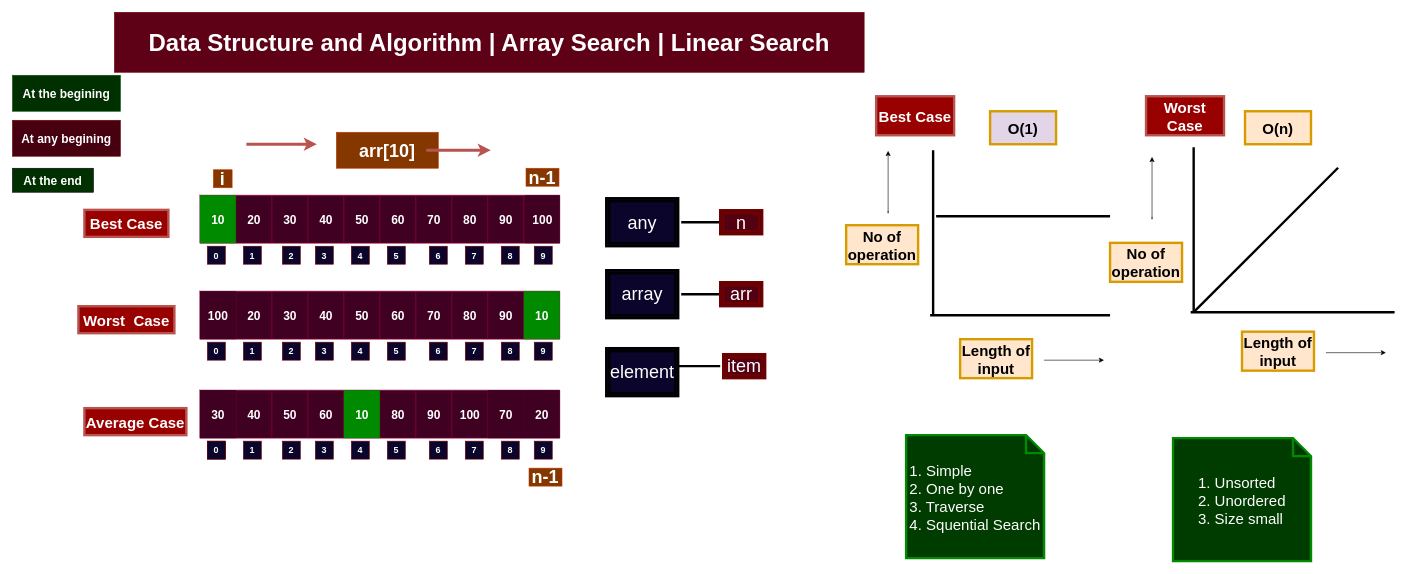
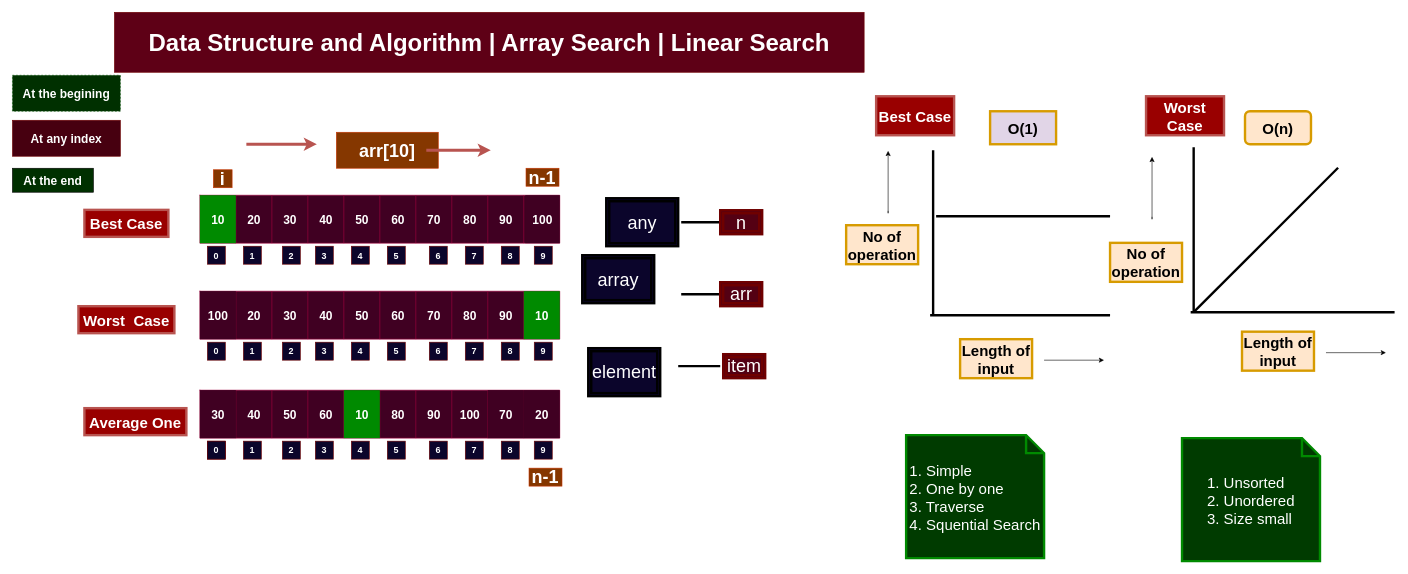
node "At the begining": style solid -> dashed
node "O(n)": shape rectangle -> rounded rectangle
node "At any begining": label "At any begining" -> "At any index"
node "array": moved (642, 294) -> (618, 279)
node "element": moved (642, 372) -> (624, 372)
node "Average Case": label "Average Case" -> "Average One"
node "1. Unsorted 2. Unordered 3. Size small": moved (1242, 500) -> (1251, 500)
